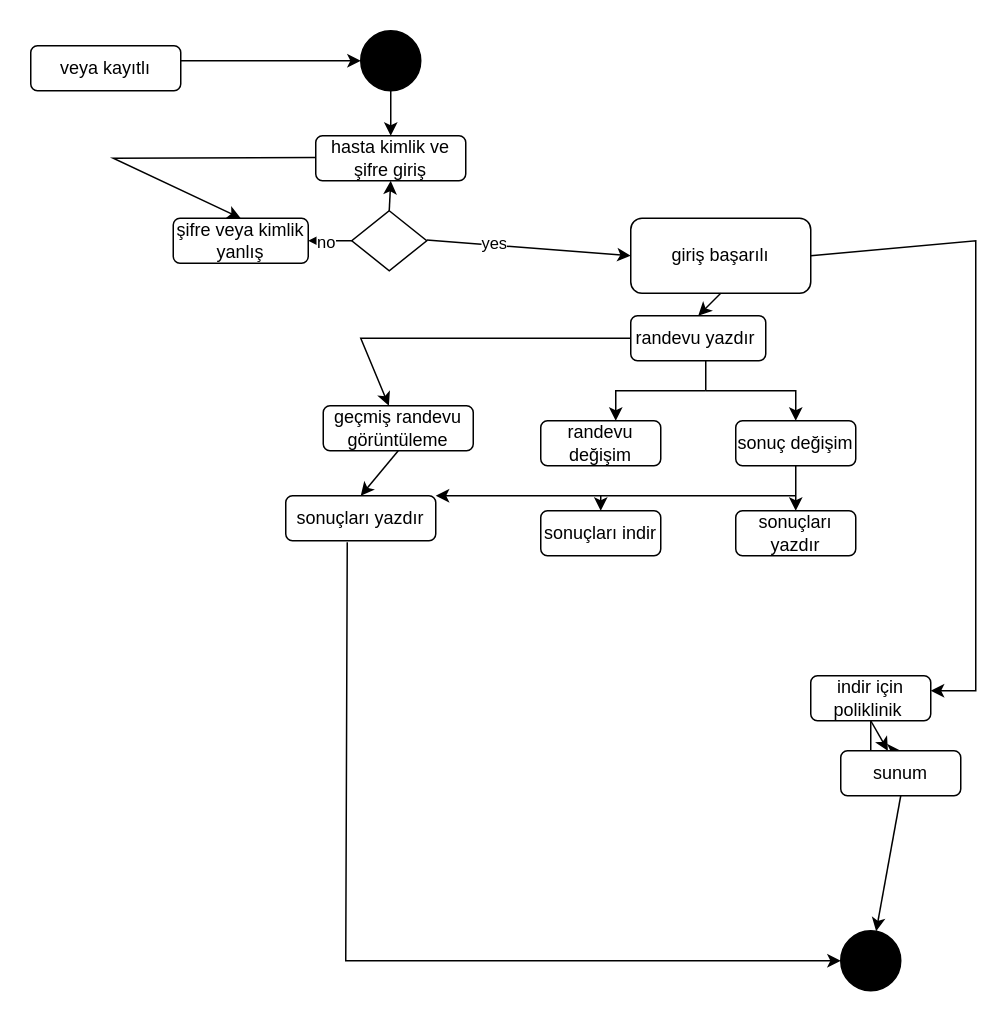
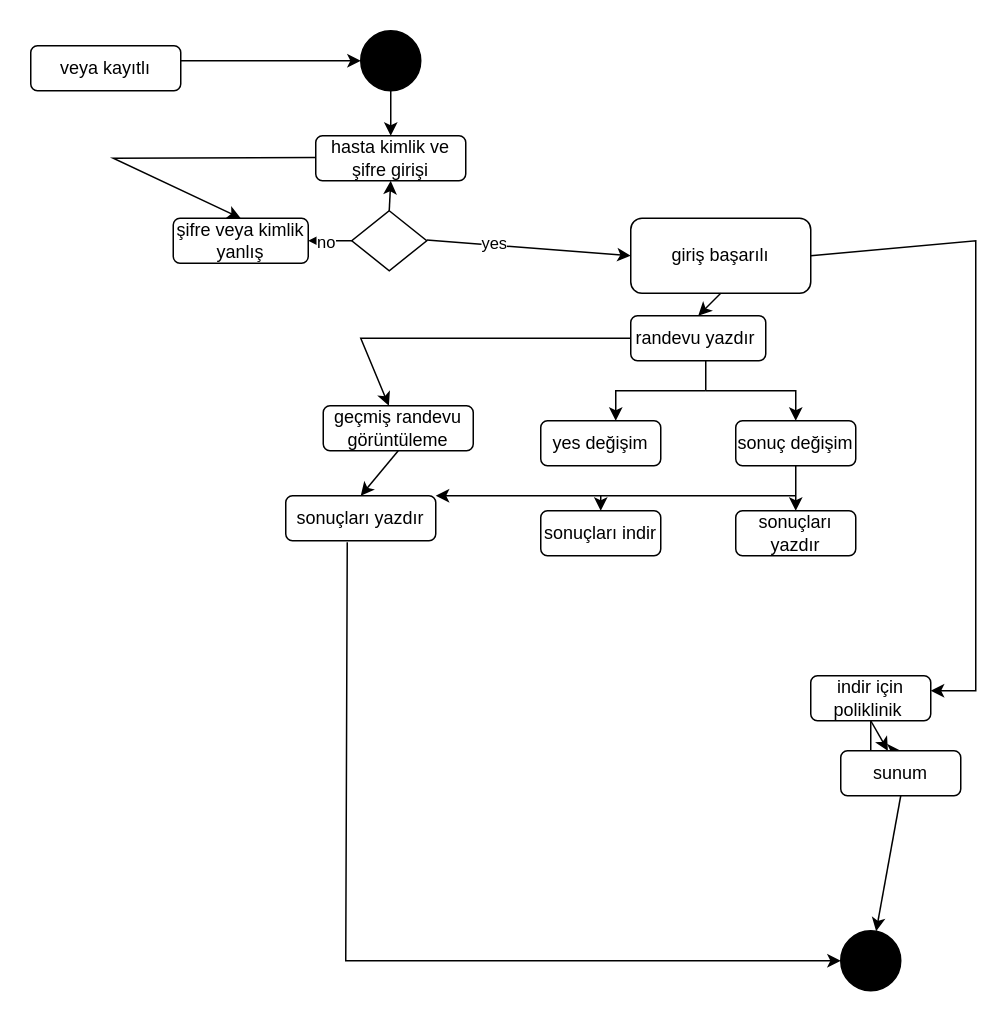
node "hasta kimlik ve şifre giriş": label "hasta kimlik ve şifre giriş" -> "hasta kimlik ve şifre girişi"
node "randevu değişim": label "randevu değişim" -> "yes değişim"
